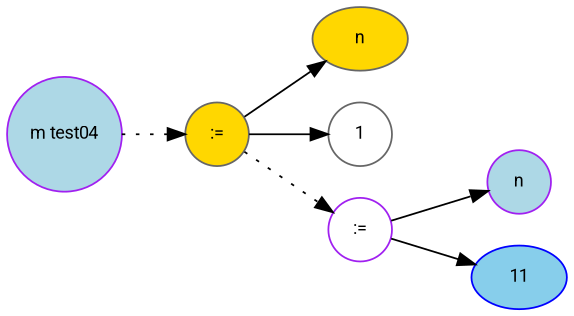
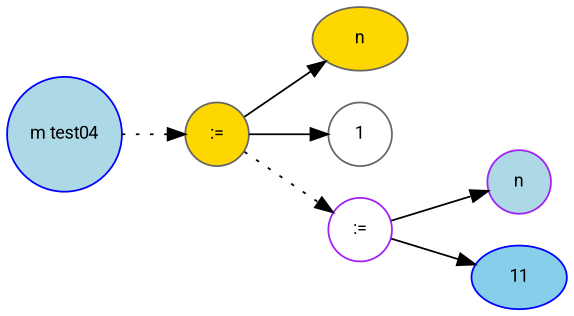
node "m test04": color purple -> blue
